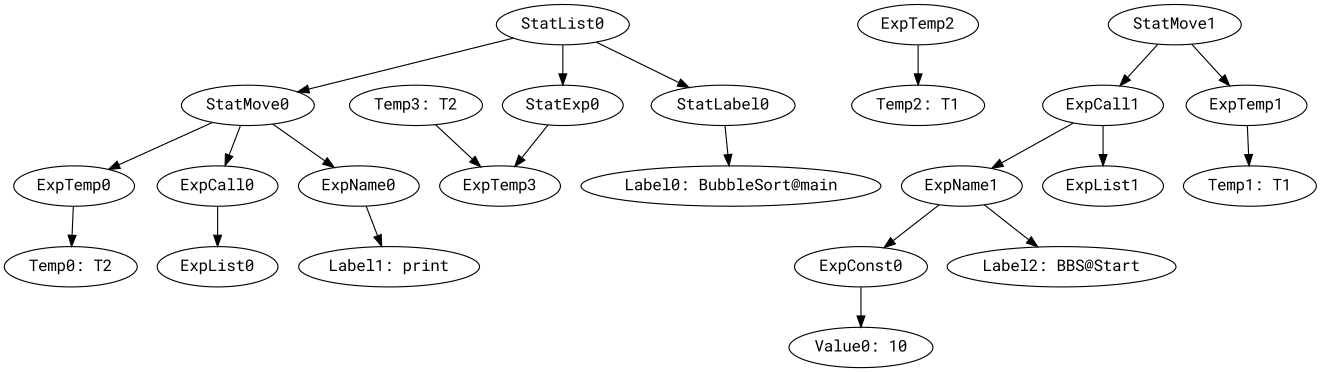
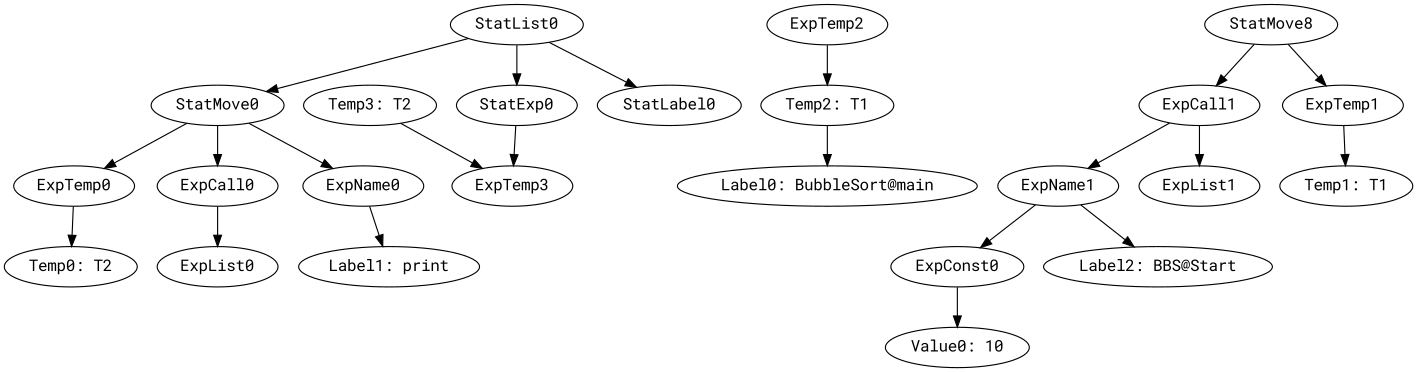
node "StatMove1": label "StatMove1" -> "StatMove8"
edge "StatLabel0" -> "Label0: BubbleSort@main": now "Temp2: T1" -> "Label0: BubbleSort@main"
